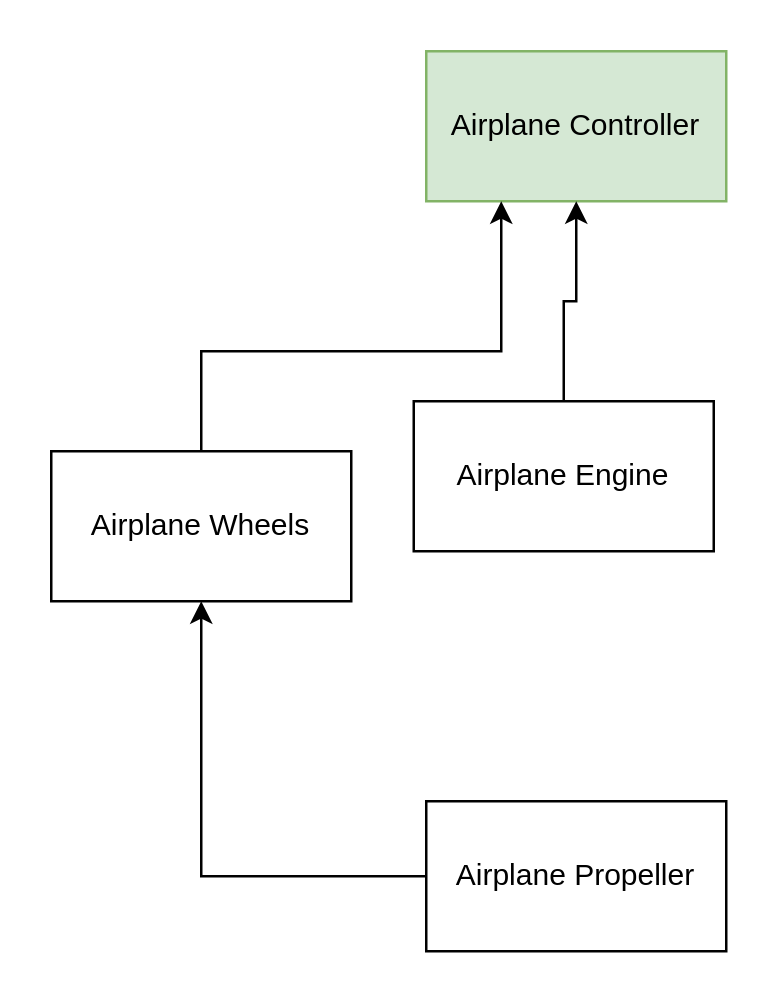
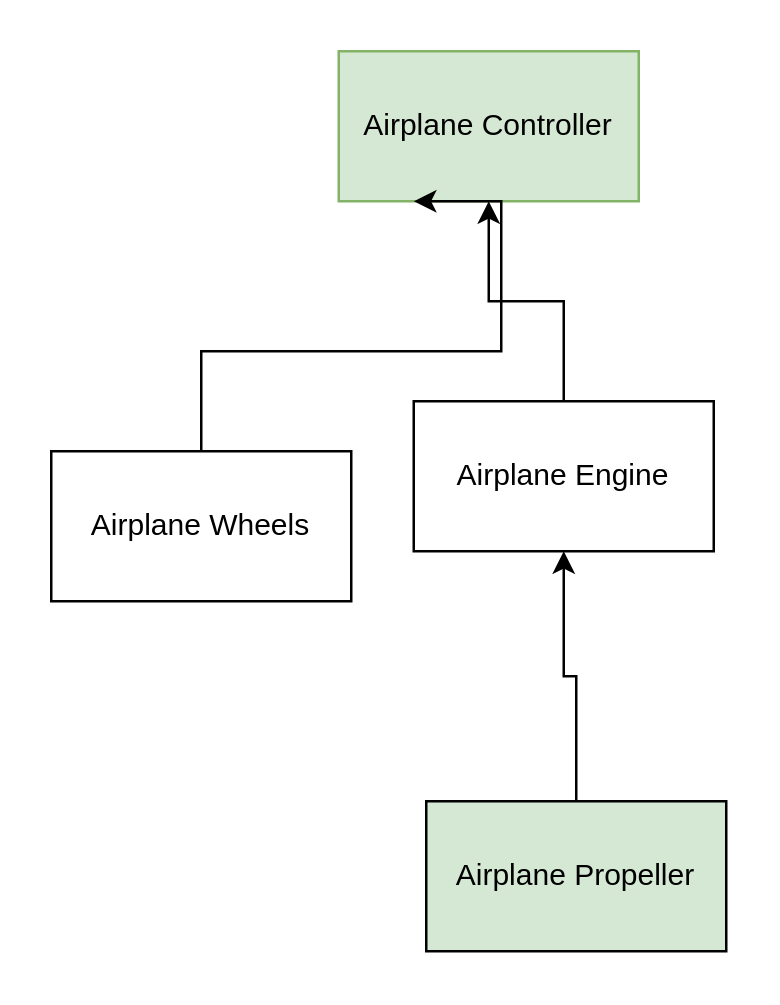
node "Airplane Controller": moved (576, 126) -> (489, 126)
edge "Airplane Propeller" -> "Airplane Wheels": now "Airplane Propeller" -> "Airplane Engine"
node "Airplane Propeller": fillcolor #ffffff -> #d5e8d4
